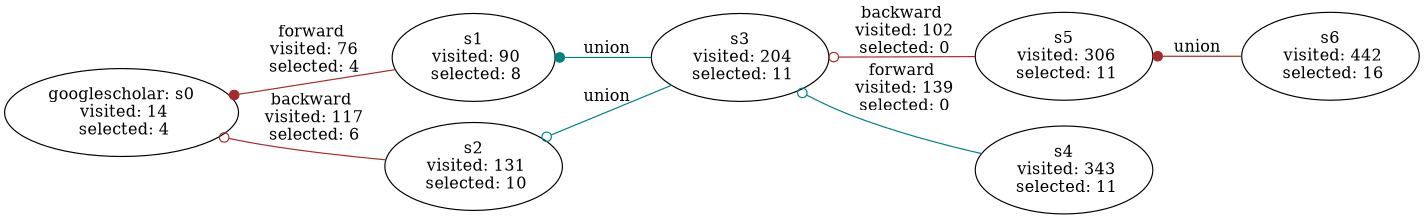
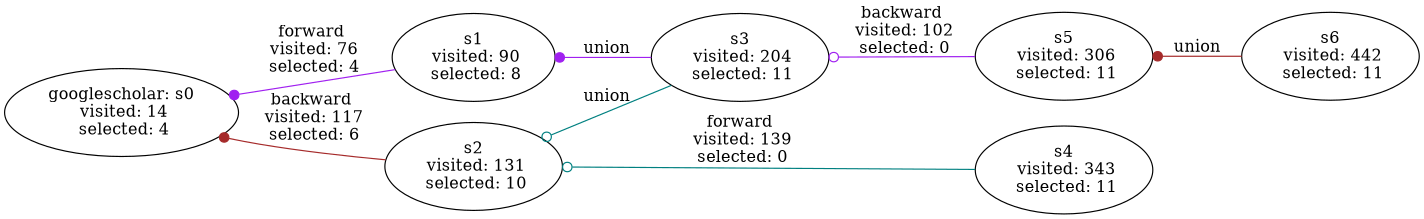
node "s6 visited: 442 selected: 16": label "s6 visited: 442 selected: 16" -> "s6 visited: 442 selected: 11"
edge "s3 visited: 204 selected: 11" -> "s1 visited: 90 selected: 8": color teal -> purple
edge "s5 visited: 306 selected: 11" -> "s3 visited: 204 selected: 11": color brown -> purple
edge "s1 visited: 90 selected: 8" -> "googlescholar: s0 visited: 14 selected: 4": color brown -> purple
edge "s4 visited: 343 selected: 11" -> "s3 visited: 204 selected: 11": now "s4 visited: 343 selected: 11" -> "s2 visited: 131 selected: 10"
edge "s2 visited: 131 selected: 10" -> "googlescholar: s0 visited: 14 selected: 4": arrowhead odot -> dot
